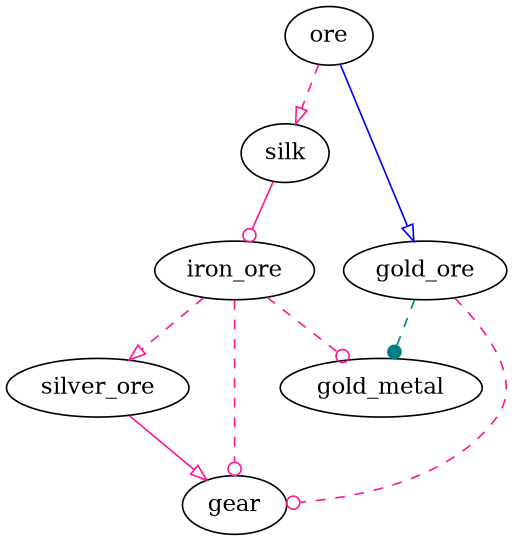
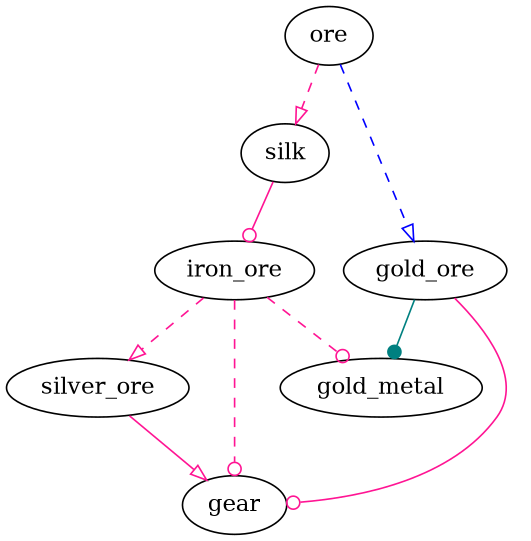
edge "ore" -> "gold_ore": style solid -> dashed
edge "gold_ore" -> "gold_metal": style dashed -> solid
edge "gold_ore" -> "gear": style dashed -> solid
